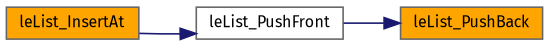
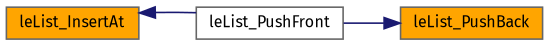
edge "leList_InsertAt" -> "leList_PushFront": reversed
